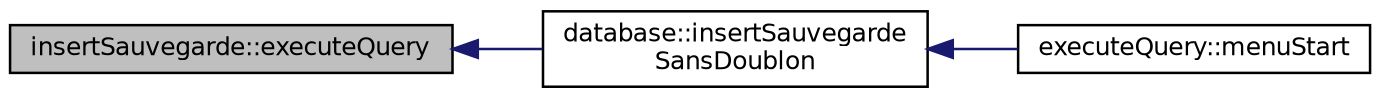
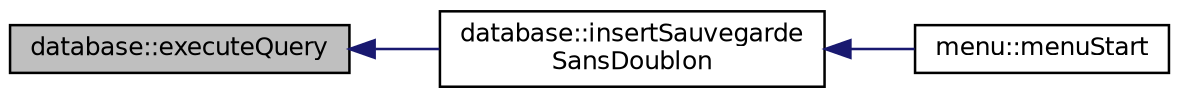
node "insertSauvegarde::executeQuery": label "insertSauvegarde::executeQuery" -> "database::executeQuery"
node "executeQuery::menuStart": label "executeQuery::menuStart" -> "menu::menuStart"
